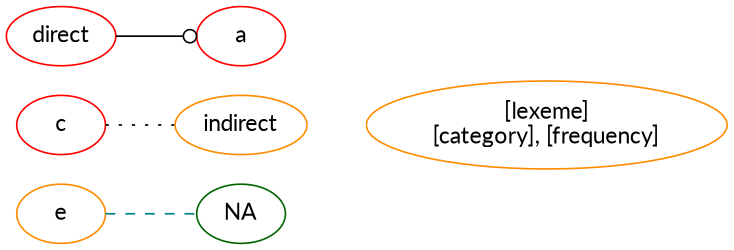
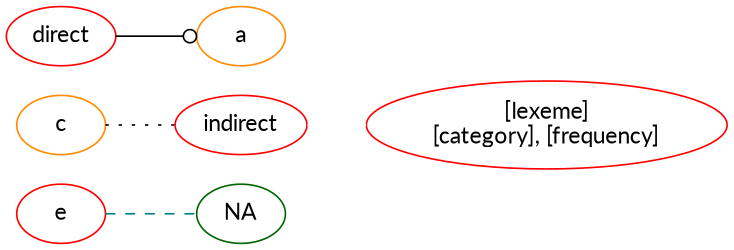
node "a": color red -> darkorange
node "c": color red -> darkorange
node "indirect": color darkorange -> red
node "[lexeme] [category], [frequency]": color darkorange -> red
node "e": color darkorange -> red
